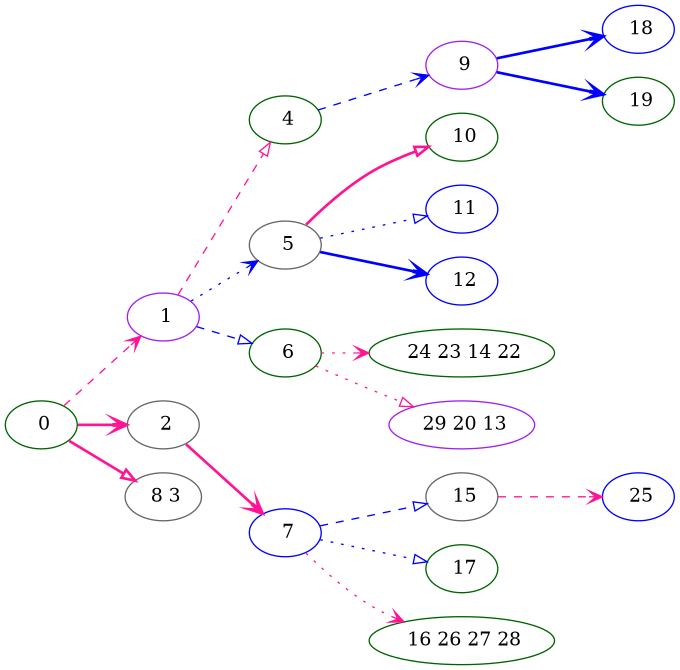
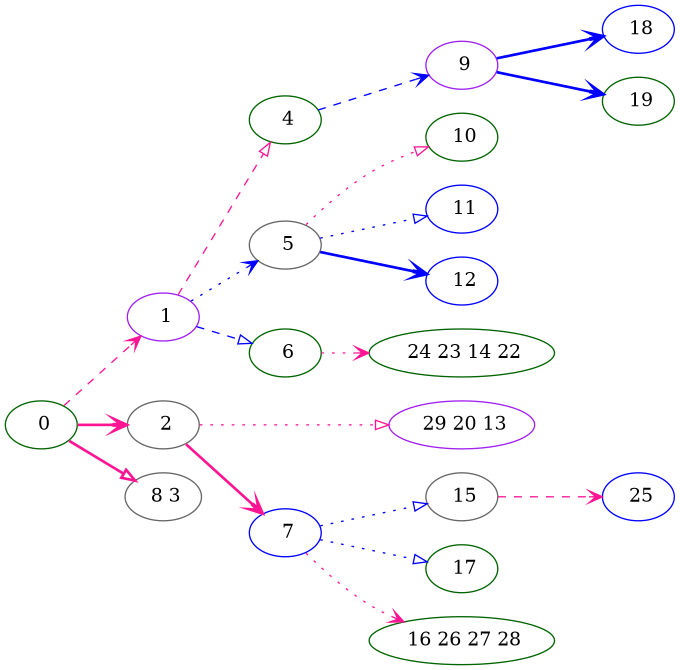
edge "5" -> "10": style bold -> dotted
edge "6" -> "29 20 13": now "2" -> "29 20 13"
edge "7" -> "15": style dashed -> dotted
